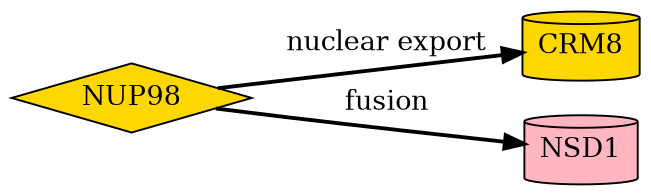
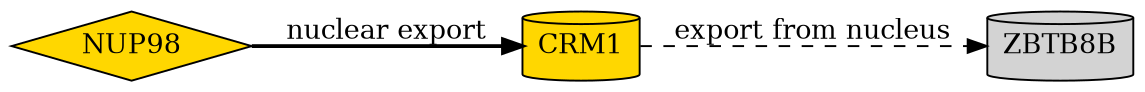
node "CRM8": label "CRM8" -> "CRM1"
node "ZBTB8B": added
node "NSD1": removed
